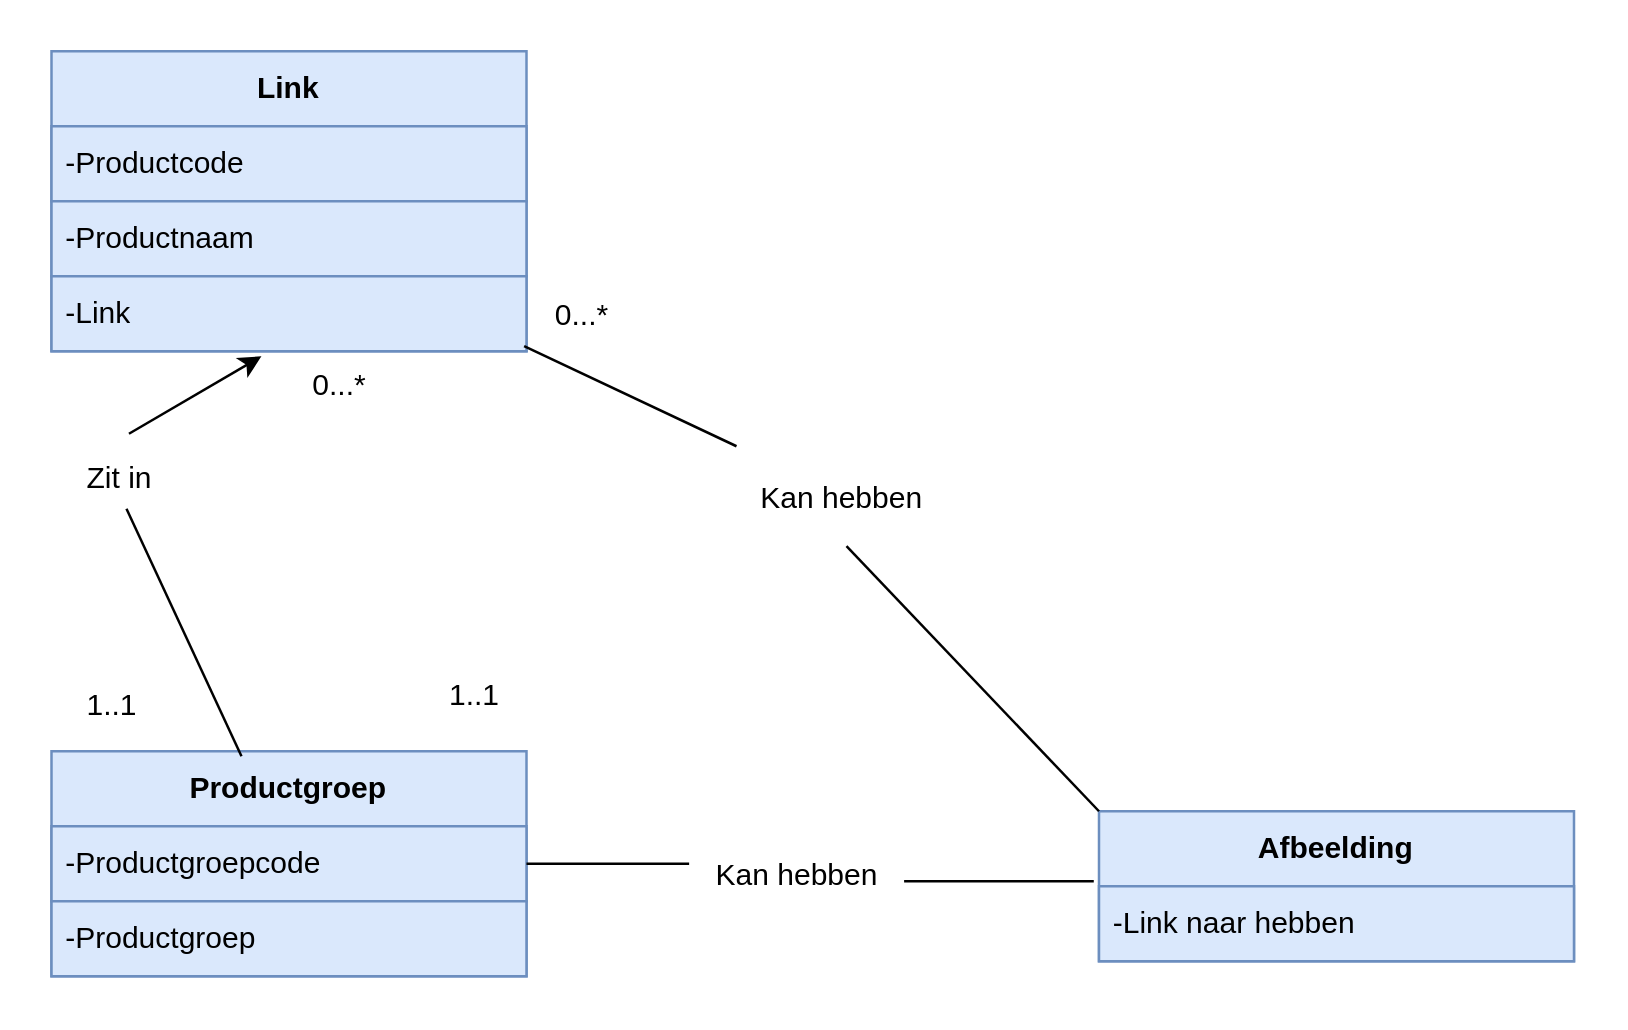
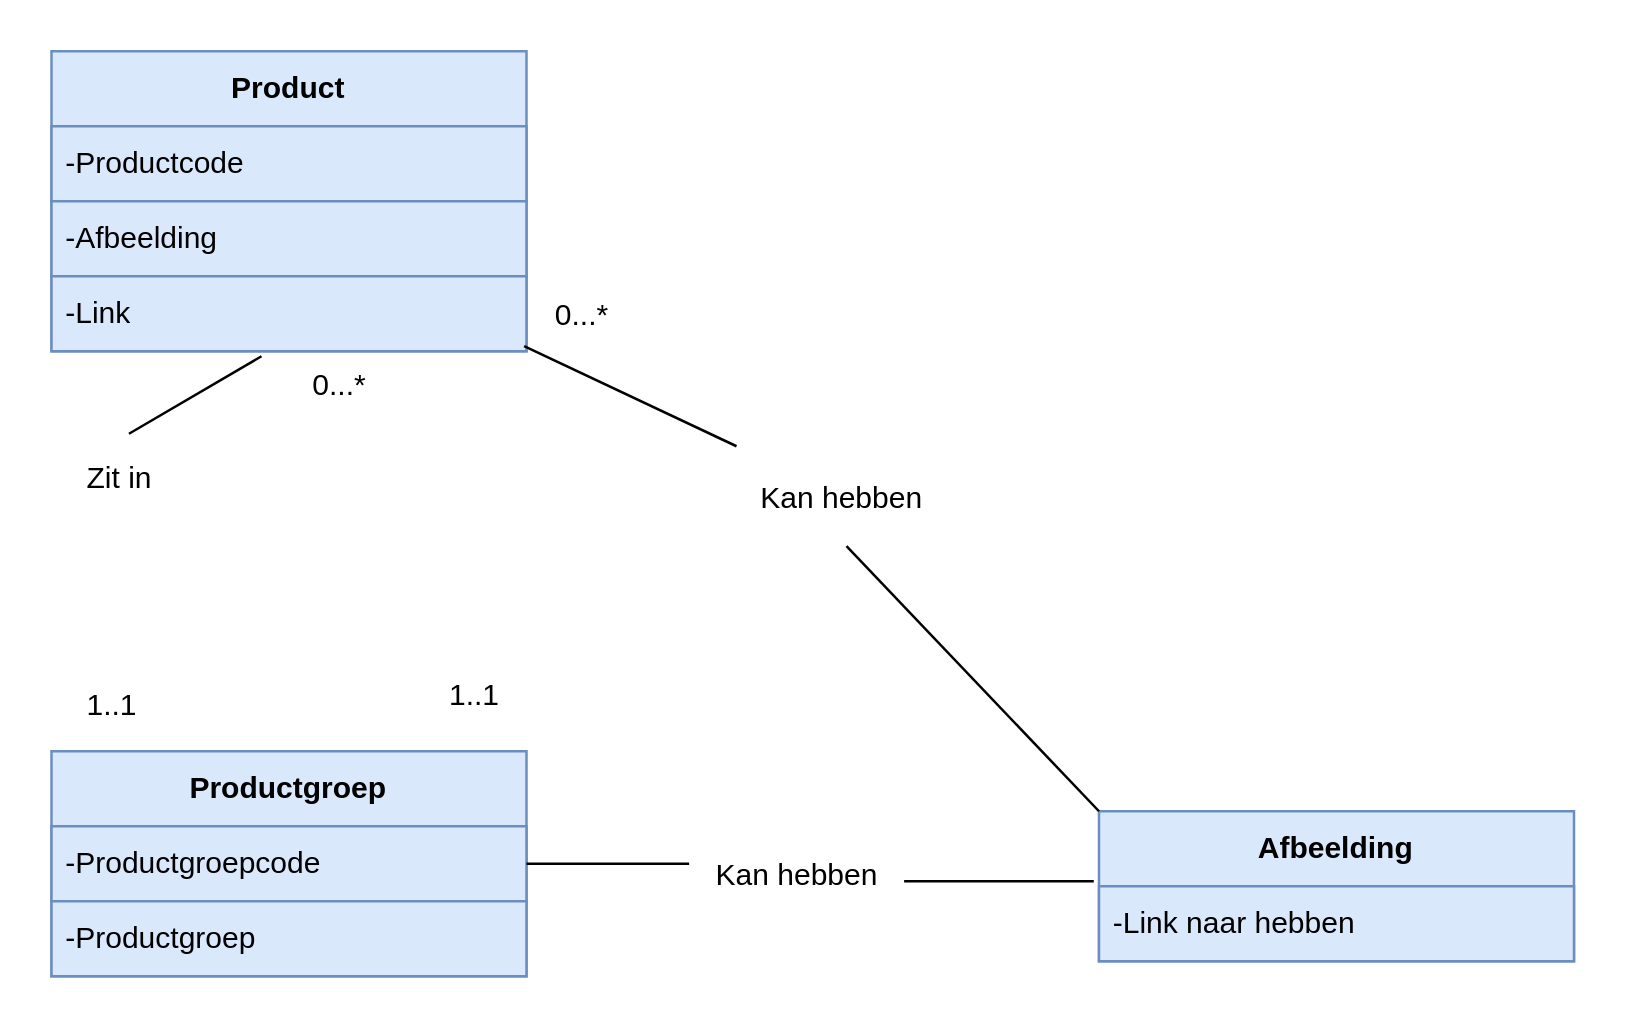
node "Link": label "Link" -> "Product"
node "-Productnaam": label "-Productnaam" -> "-Afbeelding"
edge "Zit in" -> "-Link": arrowhead classic -> none
edge "Zit in" -- "Productgroep": removed
